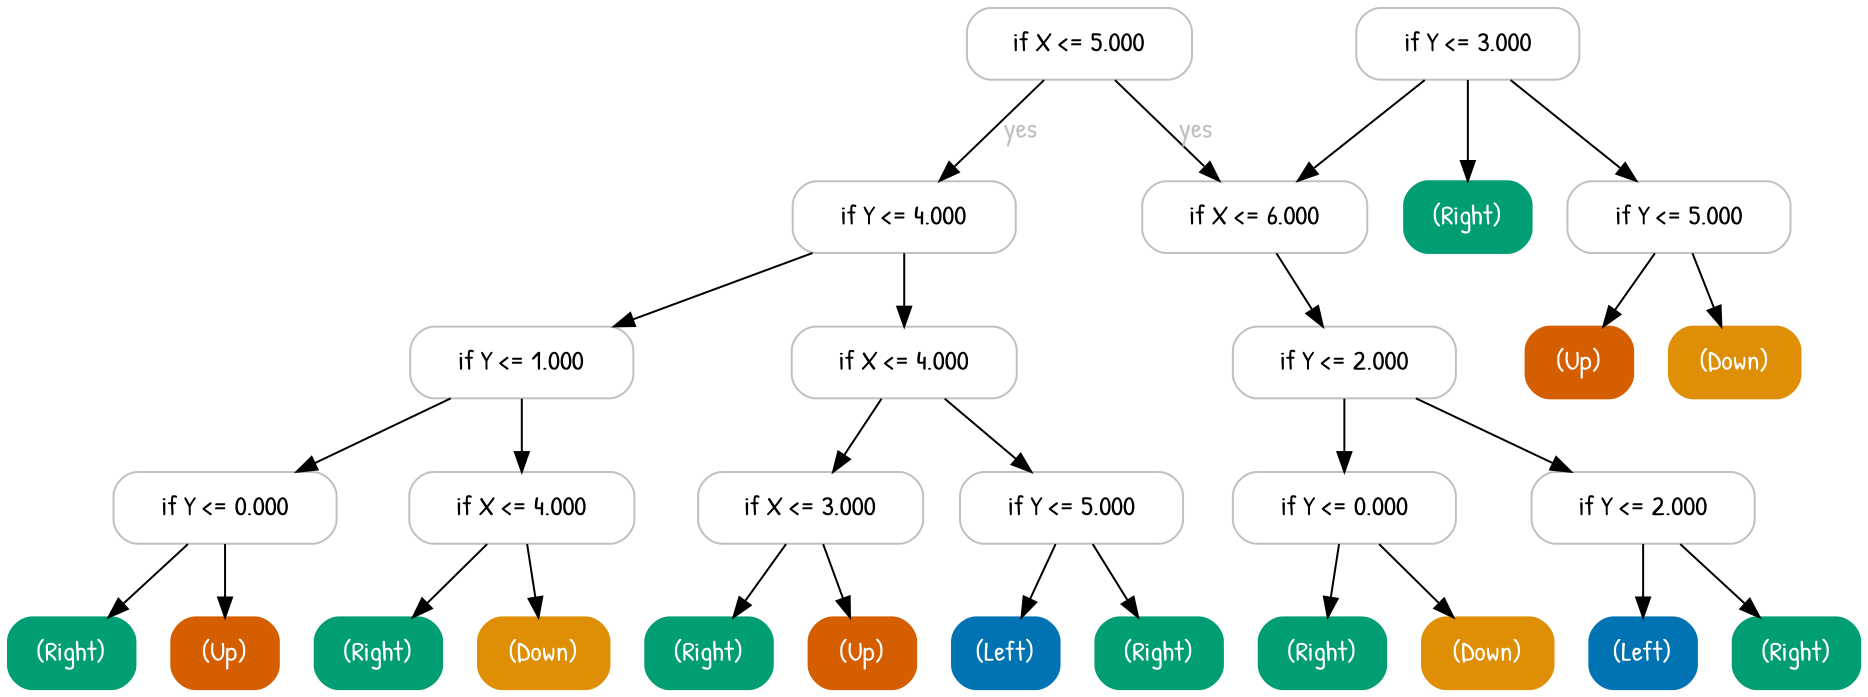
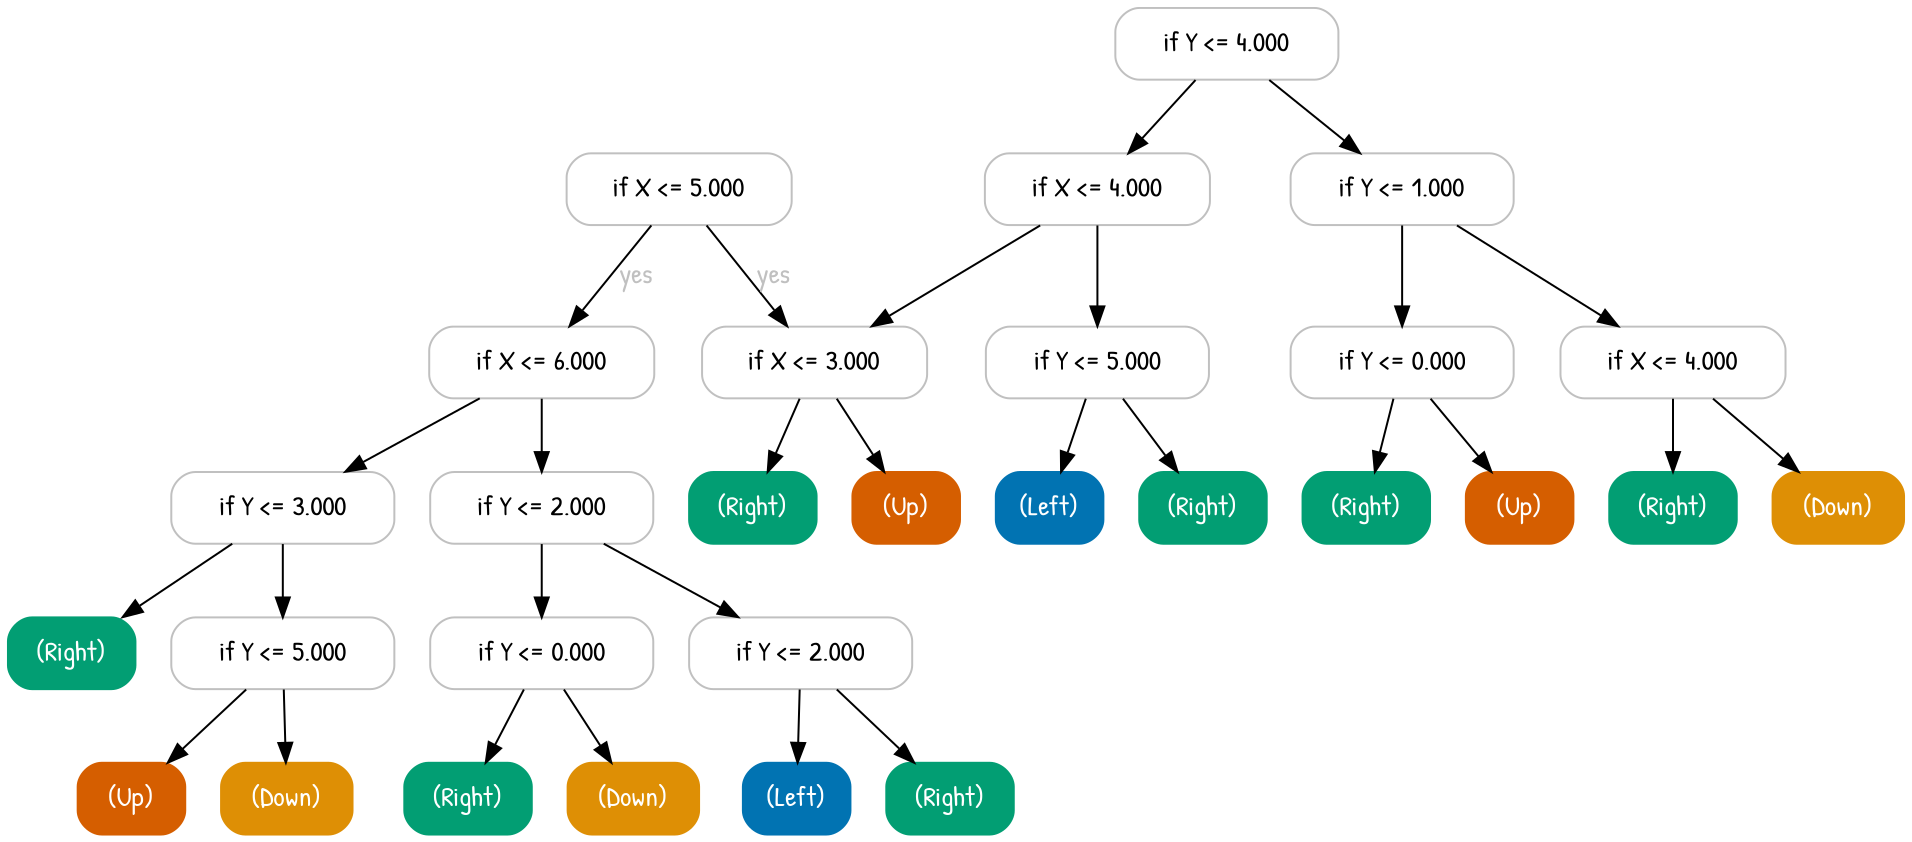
edge "if X <= 5.000" -> "if Y <= 4.000": now "if X <= 5.000" -> "if X <= 3.000"
edge "if Y <= 3.000" -> "if X <= 6.000": reversed
